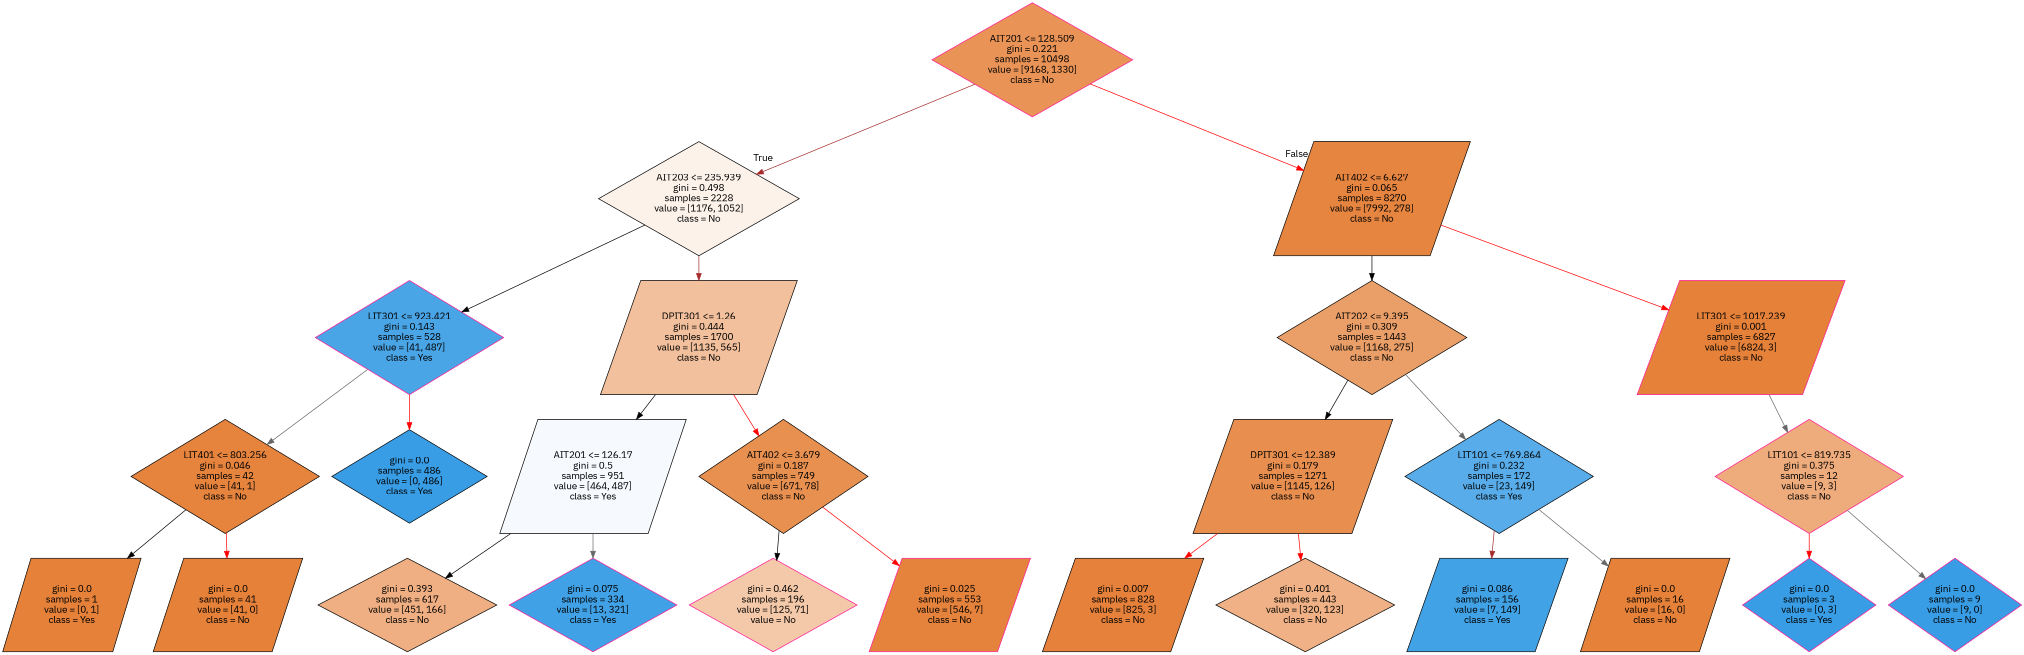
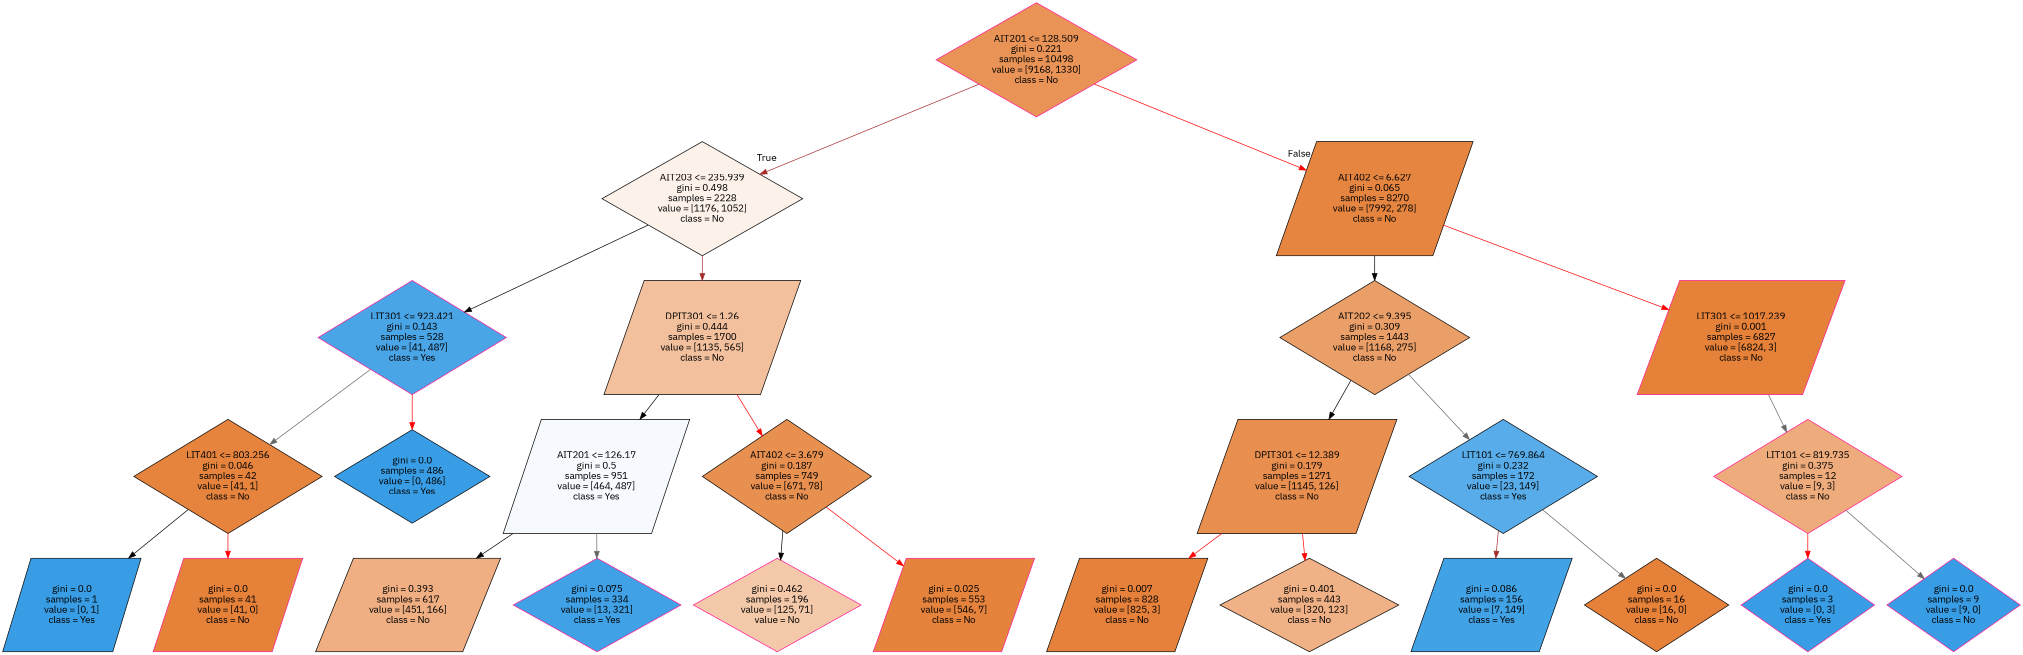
node "gini = 0.0 samples = 1 value = [0, 1] class = Yes": fillcolor #e58139 -> #399de5
node "gini = 0.0 samples = 41 value = [41, 0] class = No": color black -> deeppink
node "gini = 0.393 samples = 617 value = [451, 166] class = No": shape diamond -> parallelogram
node "gini = 0.0 samples = 16 value = [16, 0] class = No": shape parallelogram -> diamond
